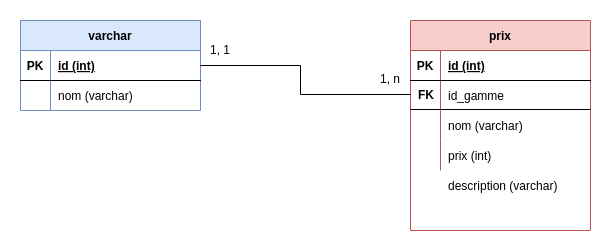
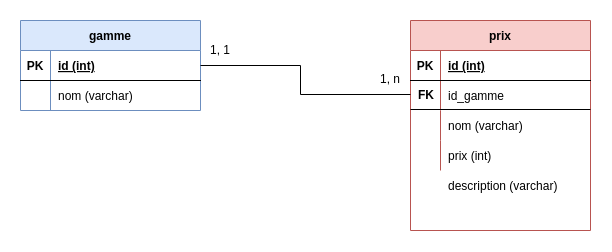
node "varchar": label "varchar" -> "gamme"
